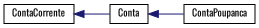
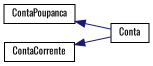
edge "ContaPoupanca" -> "Conta": reversed
